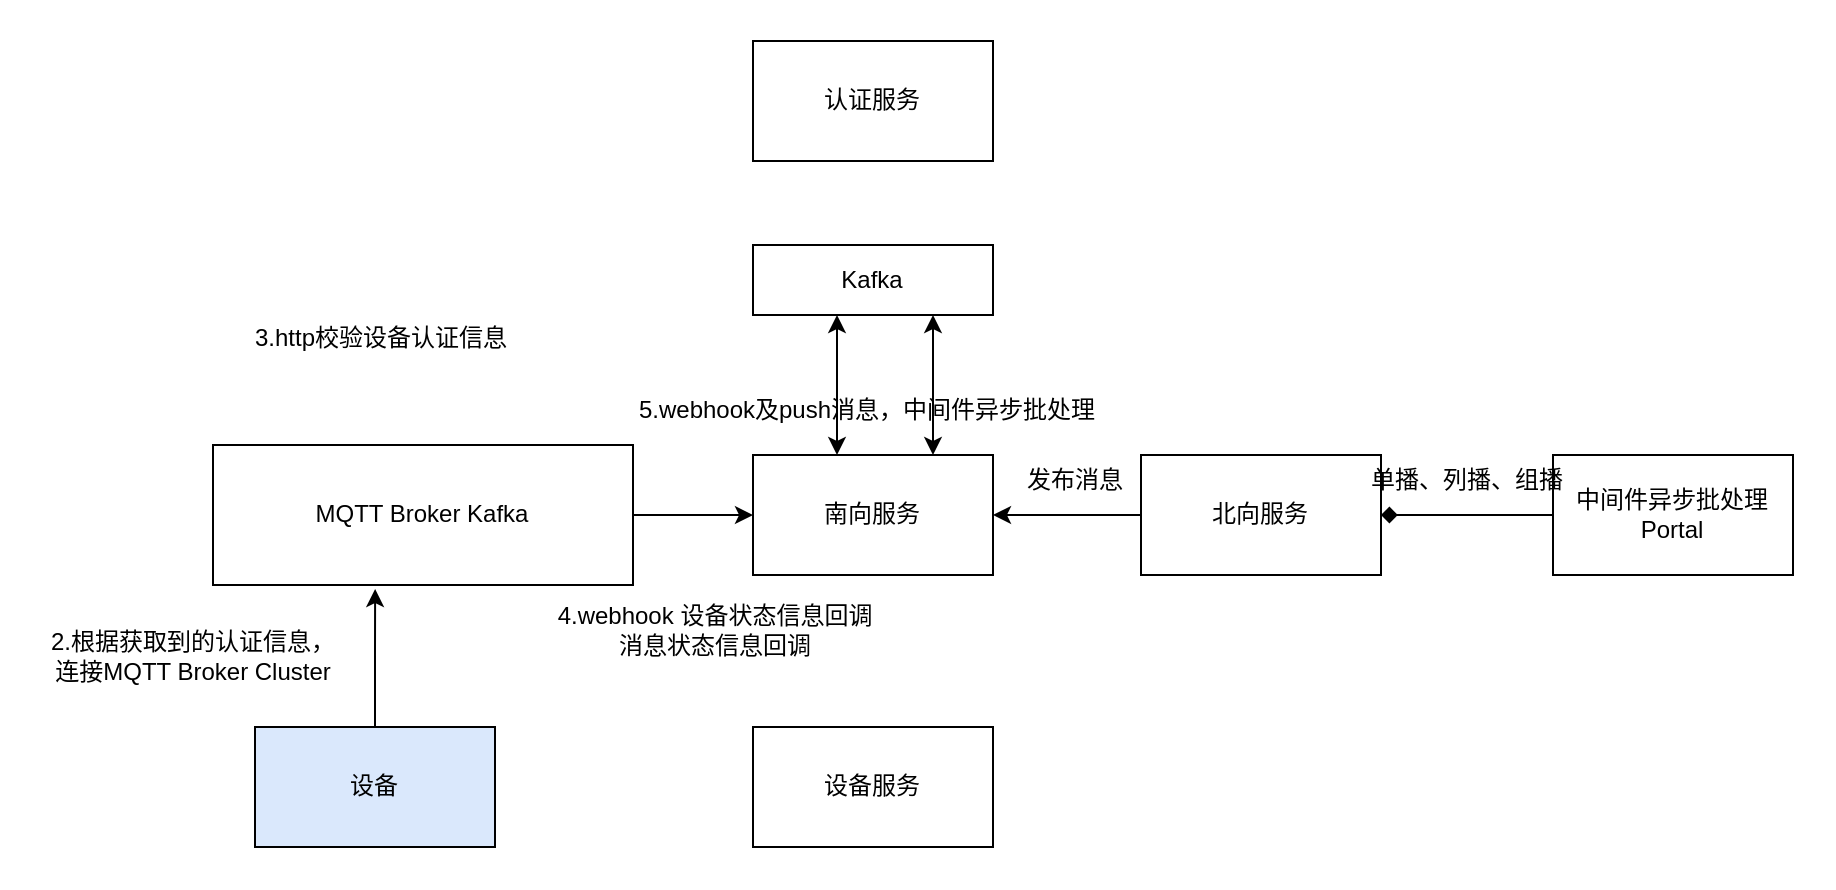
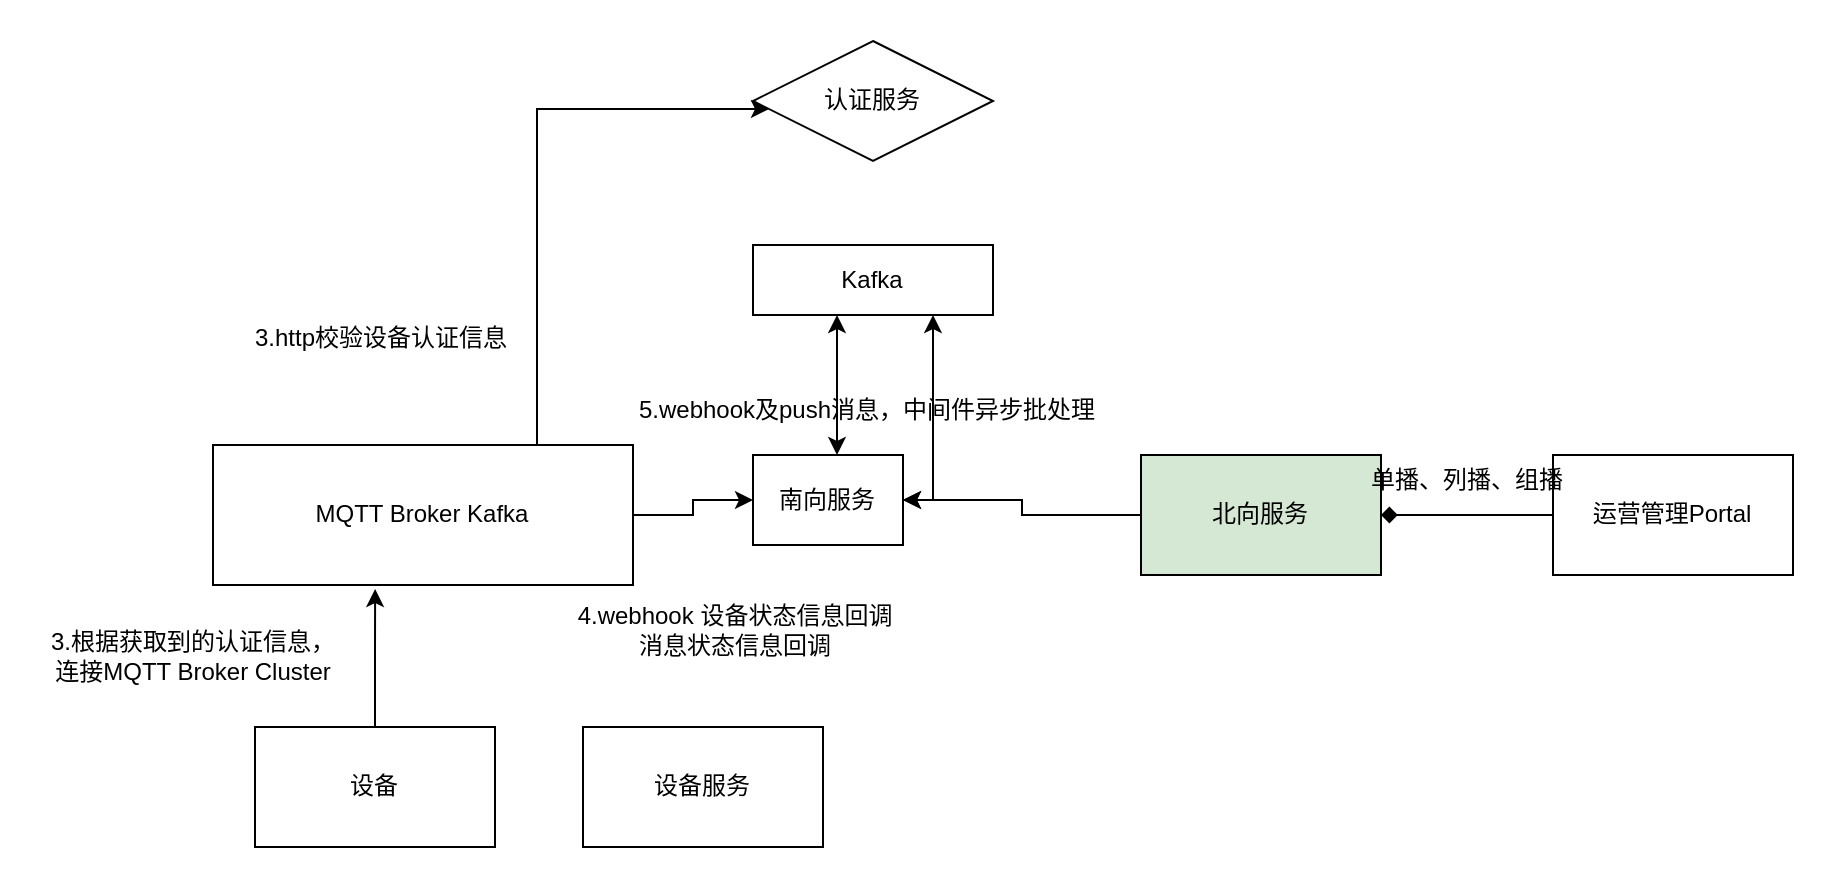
node "认证服务": shape rectangle -> diamond
edge "MQTT Broker Kafka" -> "认证服务": added
node "发布消息": removed
node "南向服务": size 240x120 -> 150x90
node "北向服务": fillcolor #ffffff -> #d5e8d4
node "中间件异步批处理Portal": label "中间件异步批处理Portal" -> "运营管理Portal"
node "4.webhook 设备状态信息回调 消息状态信息回调": moved (714, 631) -> (734, 631)
node "2.根据获取到的认证信息， 连接MQTT Broker Cluster": label "2.根据获取到的认证信息， 连接MQTT Broker Cluster" -> "3.根据获取到的认证信息， 连接MQTT Broker Cluster"
node "设备": fillcolor #dae8fc -> #ffffff
node "设备服务": moved (873, 787) -> (703, 787)
